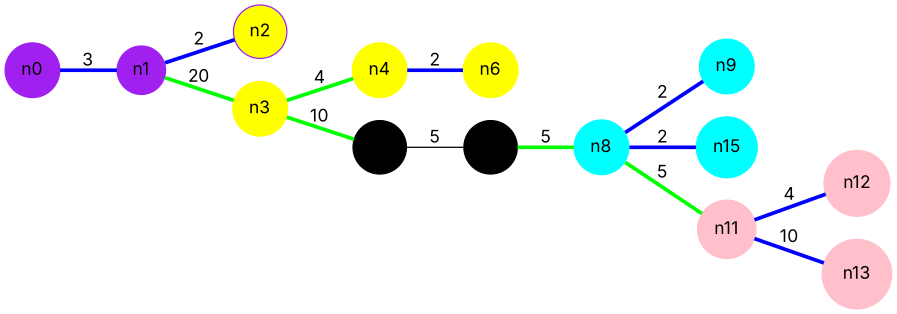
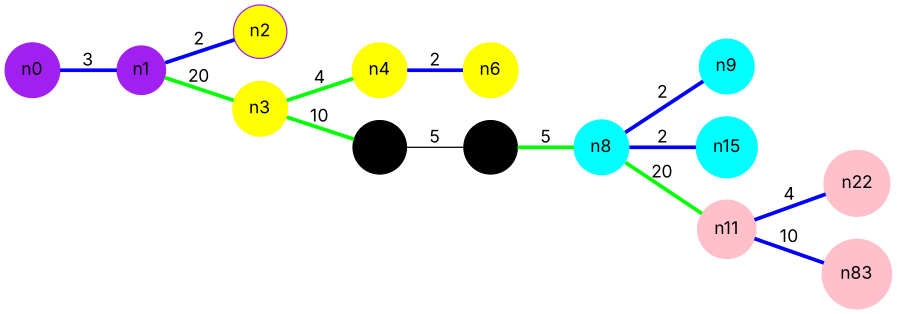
edge "n8" -- "n11": label "5" -> "20"
node "n12": label "n12" -> "n22"
node "n13": label "n13" -> "n83"
